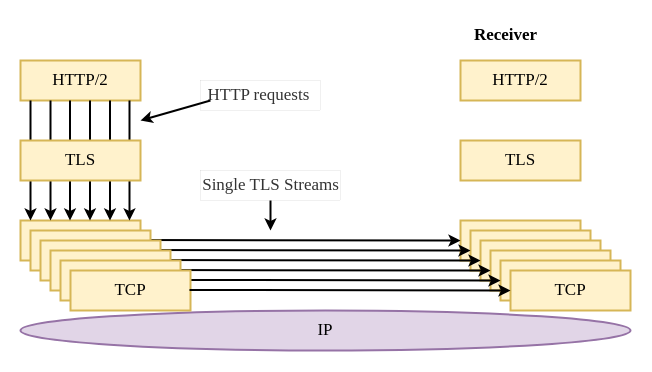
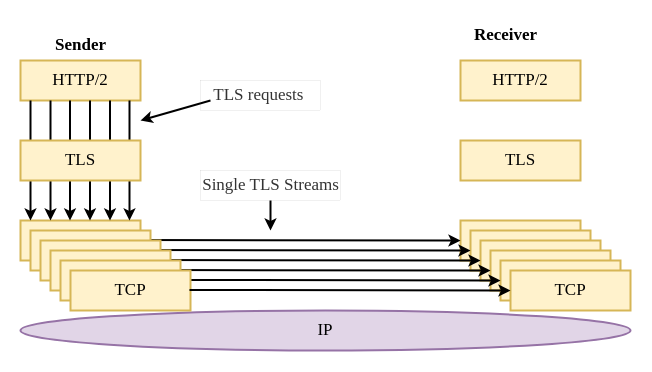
node "Sender": added
node "HTTP requests": label "HTTP requests" -> "TLS requests"
